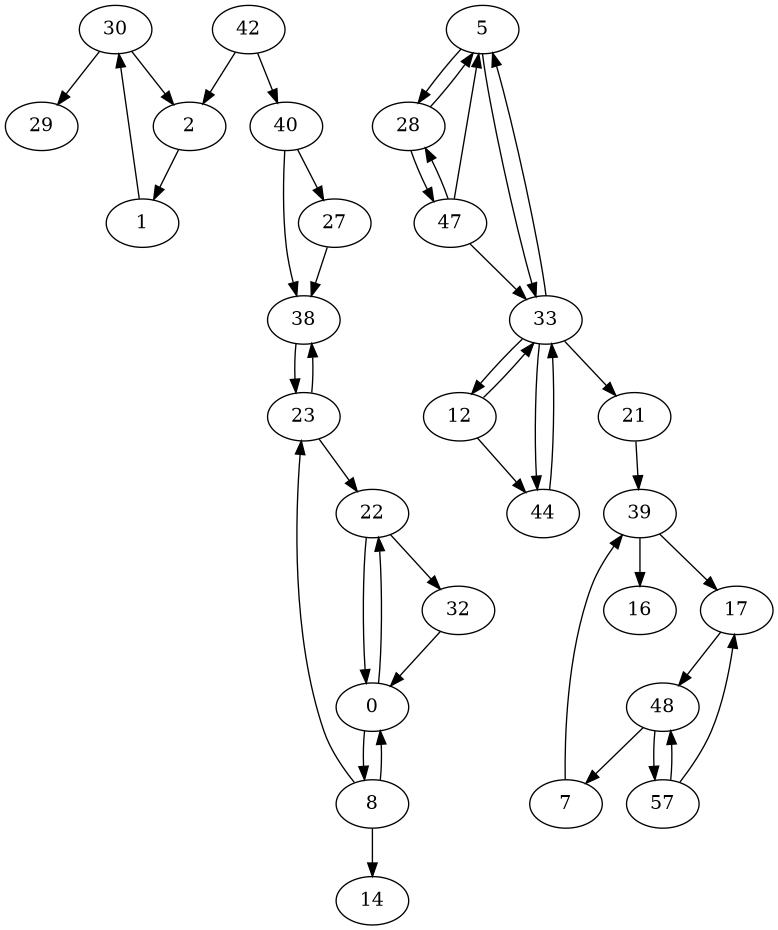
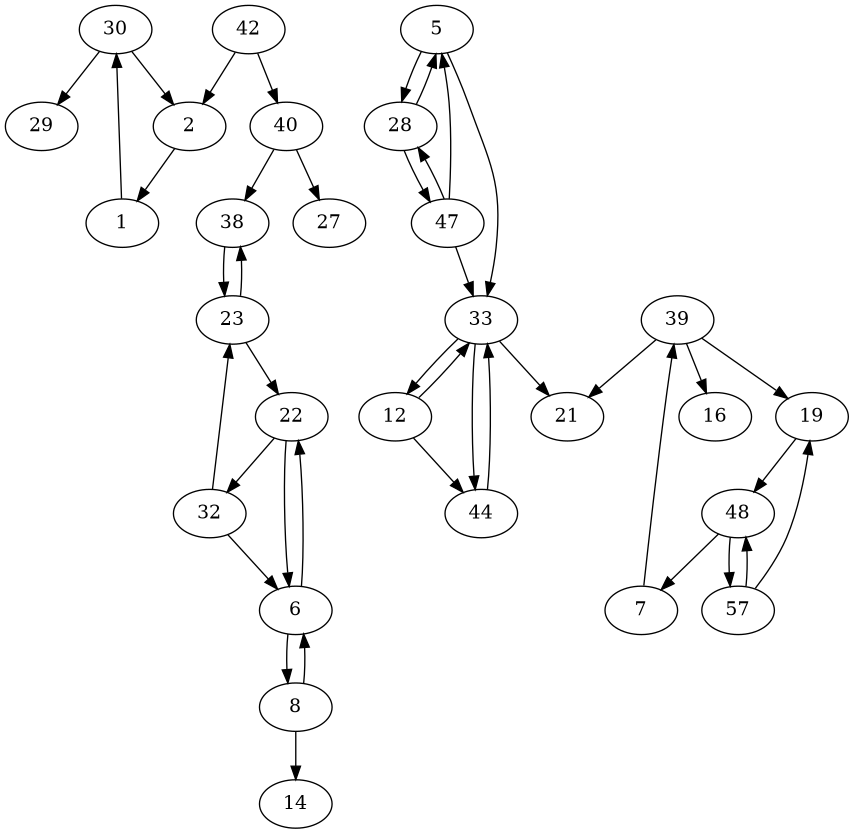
edge "33" -> "5": removed
edge "27" -> "38": removed
edge "21" -> "39": reversed
node "17": label "17" -> "19"
edge "8" -> "23": now "32" -> "23"
node "0": label "0" -> "6"
